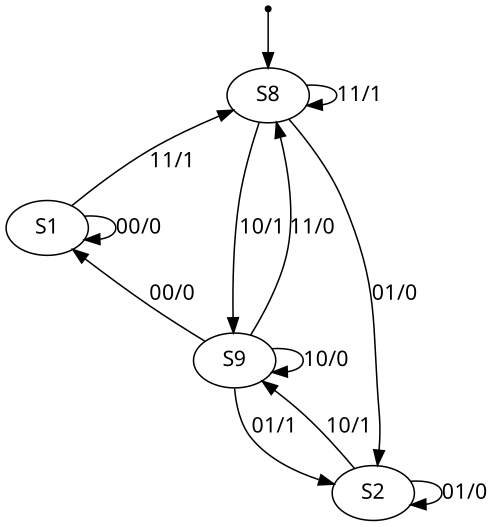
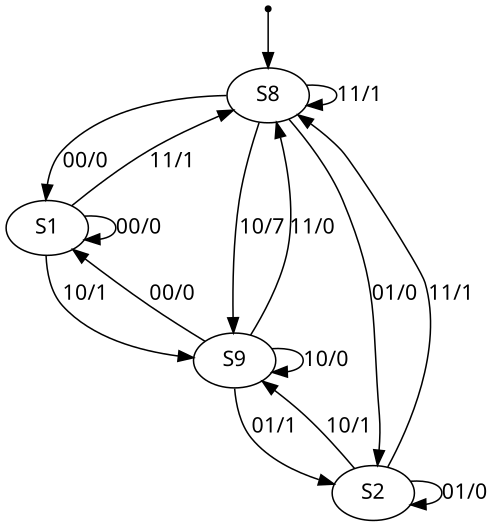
edge "S8" -> "S1": added, label "00/0"
edge "S8" -> "S9": label "10/1" -> "10/7"
edge "S2" -> "S8": added, label "11/1"
edge "S1" -> "S9": added, label "10/1"
